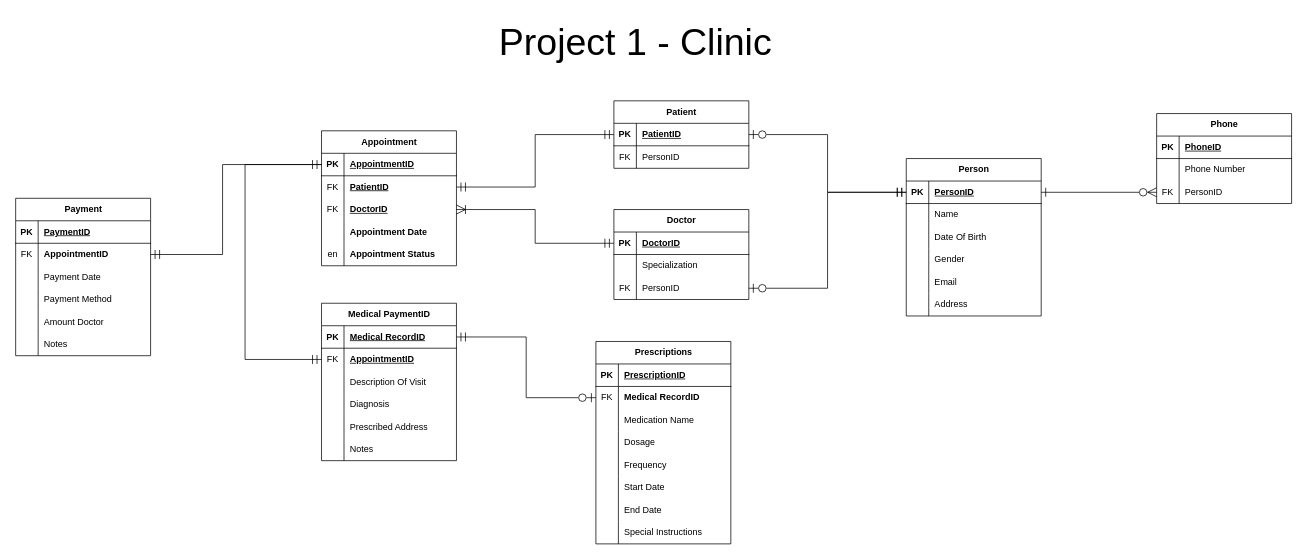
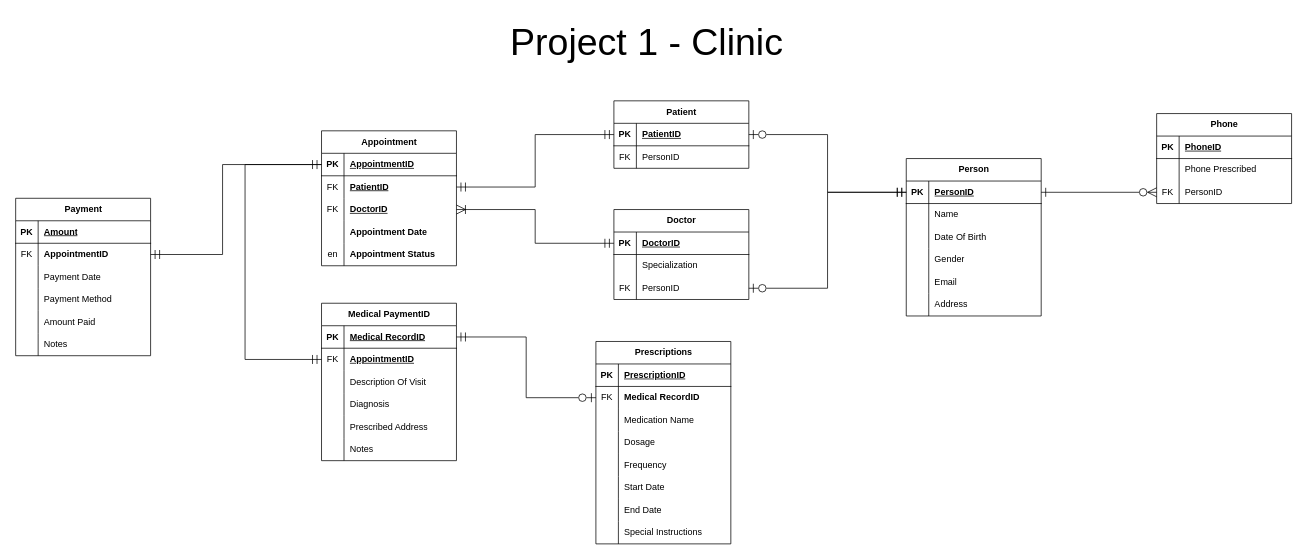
node "Project 1 - Clinic": moved (636, 39) -> (647, 39)
node "Phone Number": label "Phone Number" -> "Phone Prescribed"
node "PaymentID": label "PaymentID" -> "Amount"
node "Amount Doctor": label "Amount Doctor" -> "Amount Paid"
